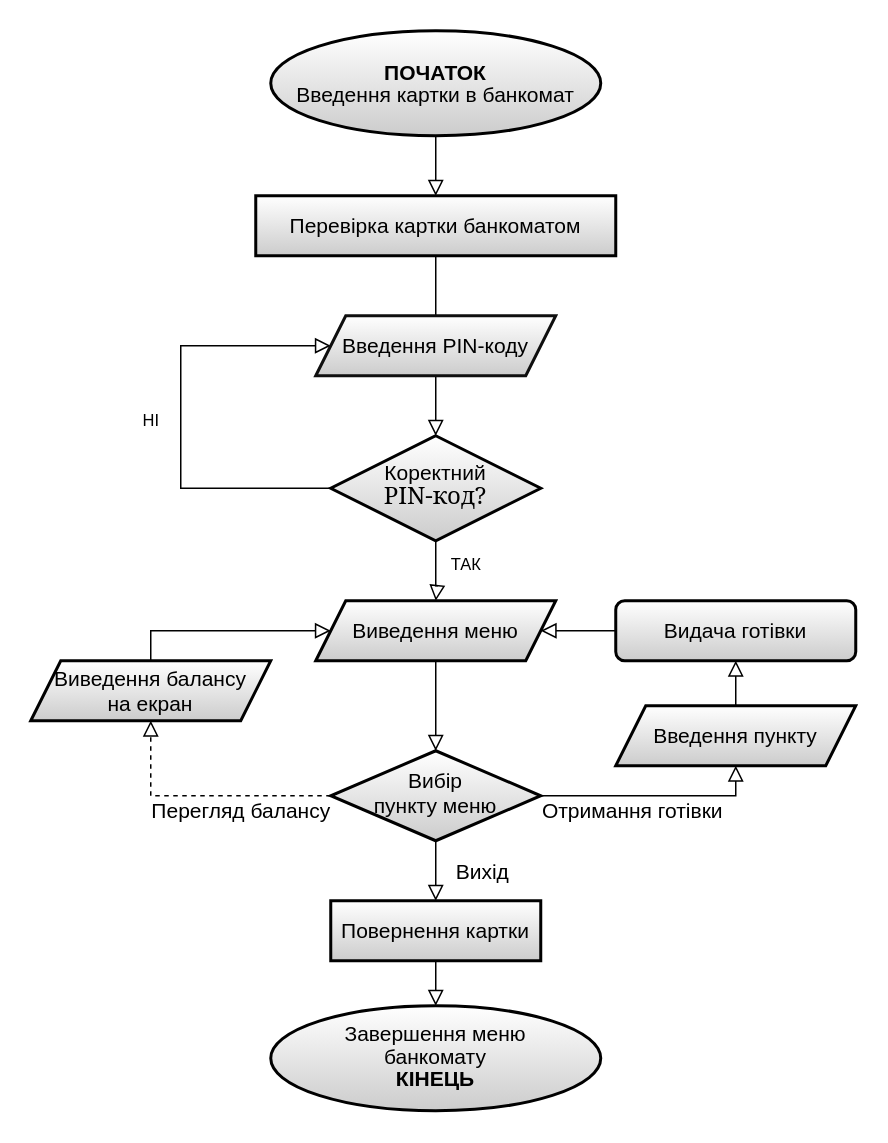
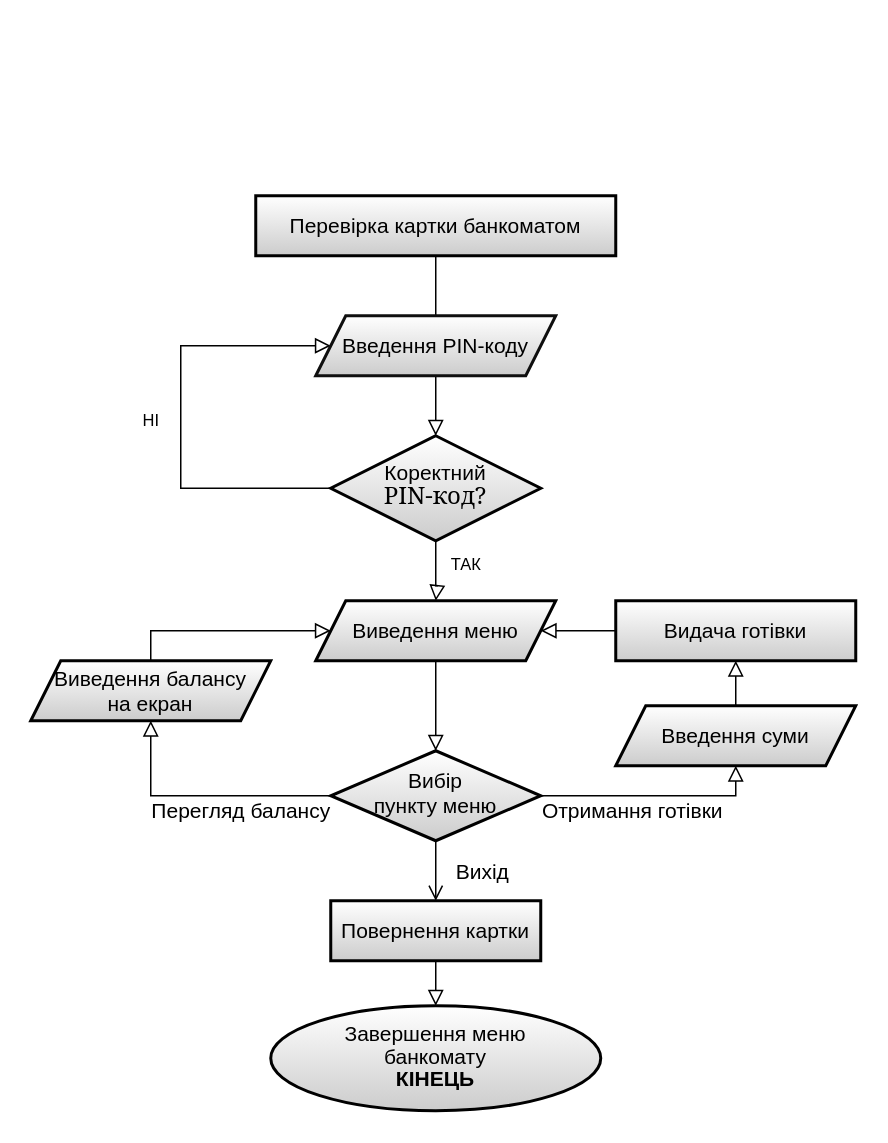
node "ПОЧАТОК Введення картки в банкомат": removed
edge "ПОЧАТОК Введення картки в банкомат" -> "Перевірка картки банкоматом": removed
node "Видача готівки": shape rounded rectangle -> rectangle
node "Введення пункту": label "Введення пункту" -> "Введення суми"
edge "Вибір пункту меню" -> "Виведення балансу на екран": style dashed -> solid
edge "Вибір пункту меню" -> "Повернення картки": arrowhead block -> open
